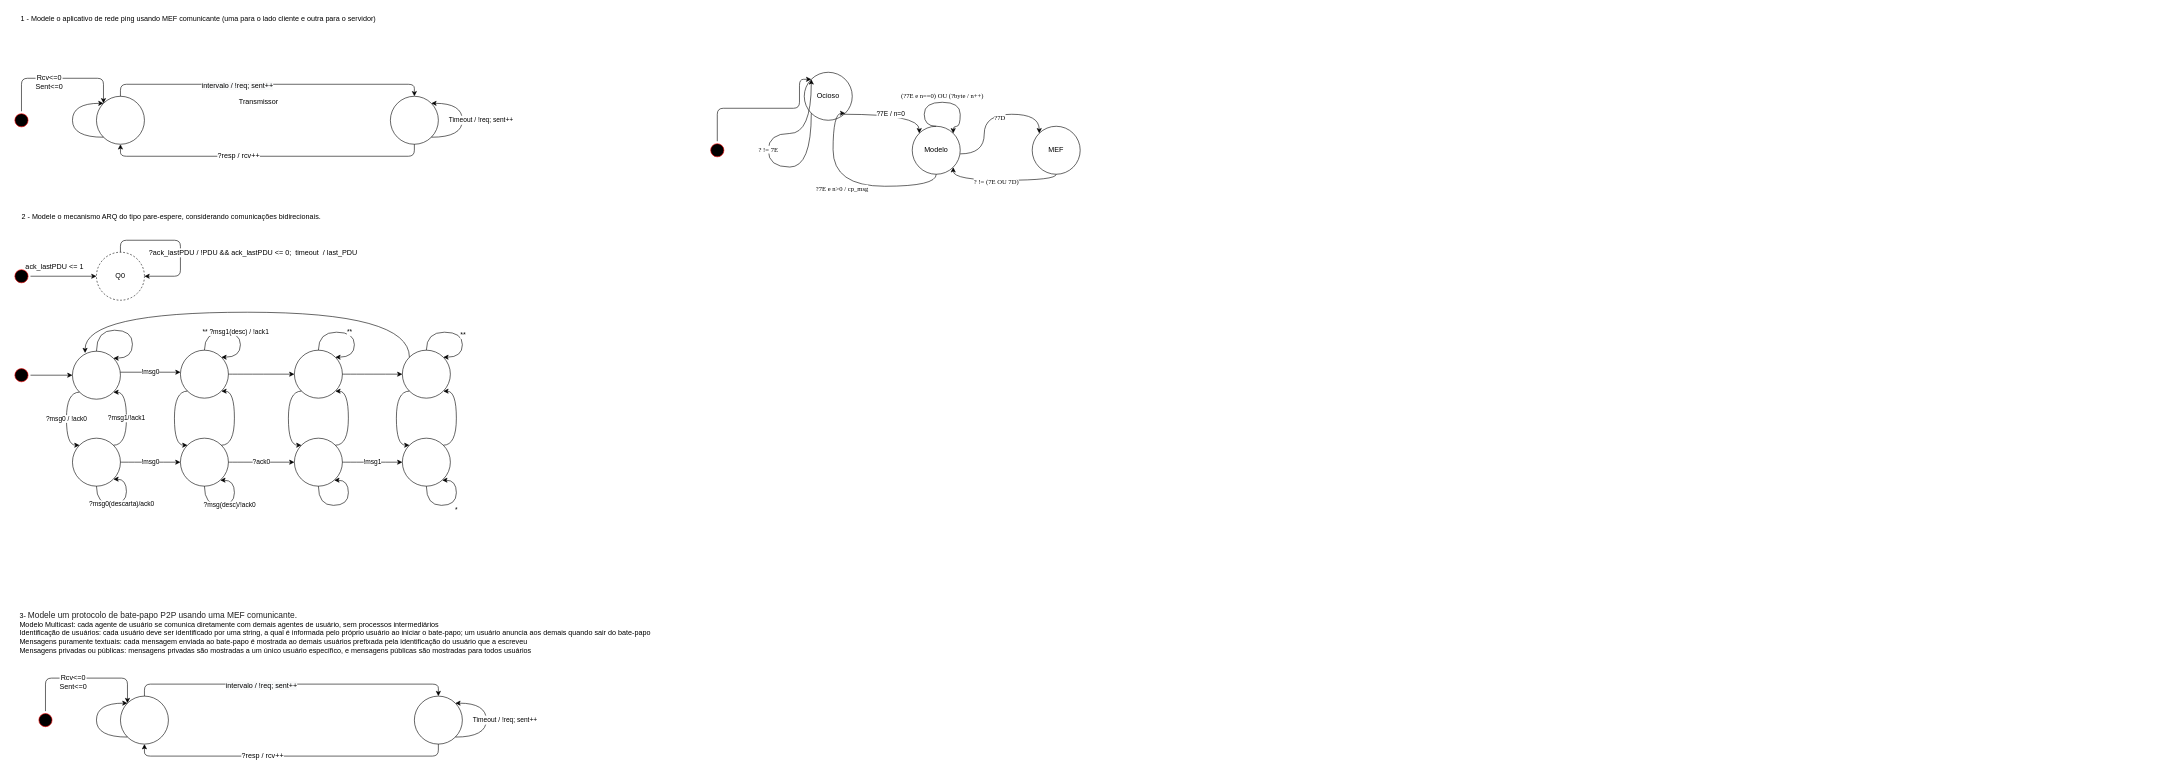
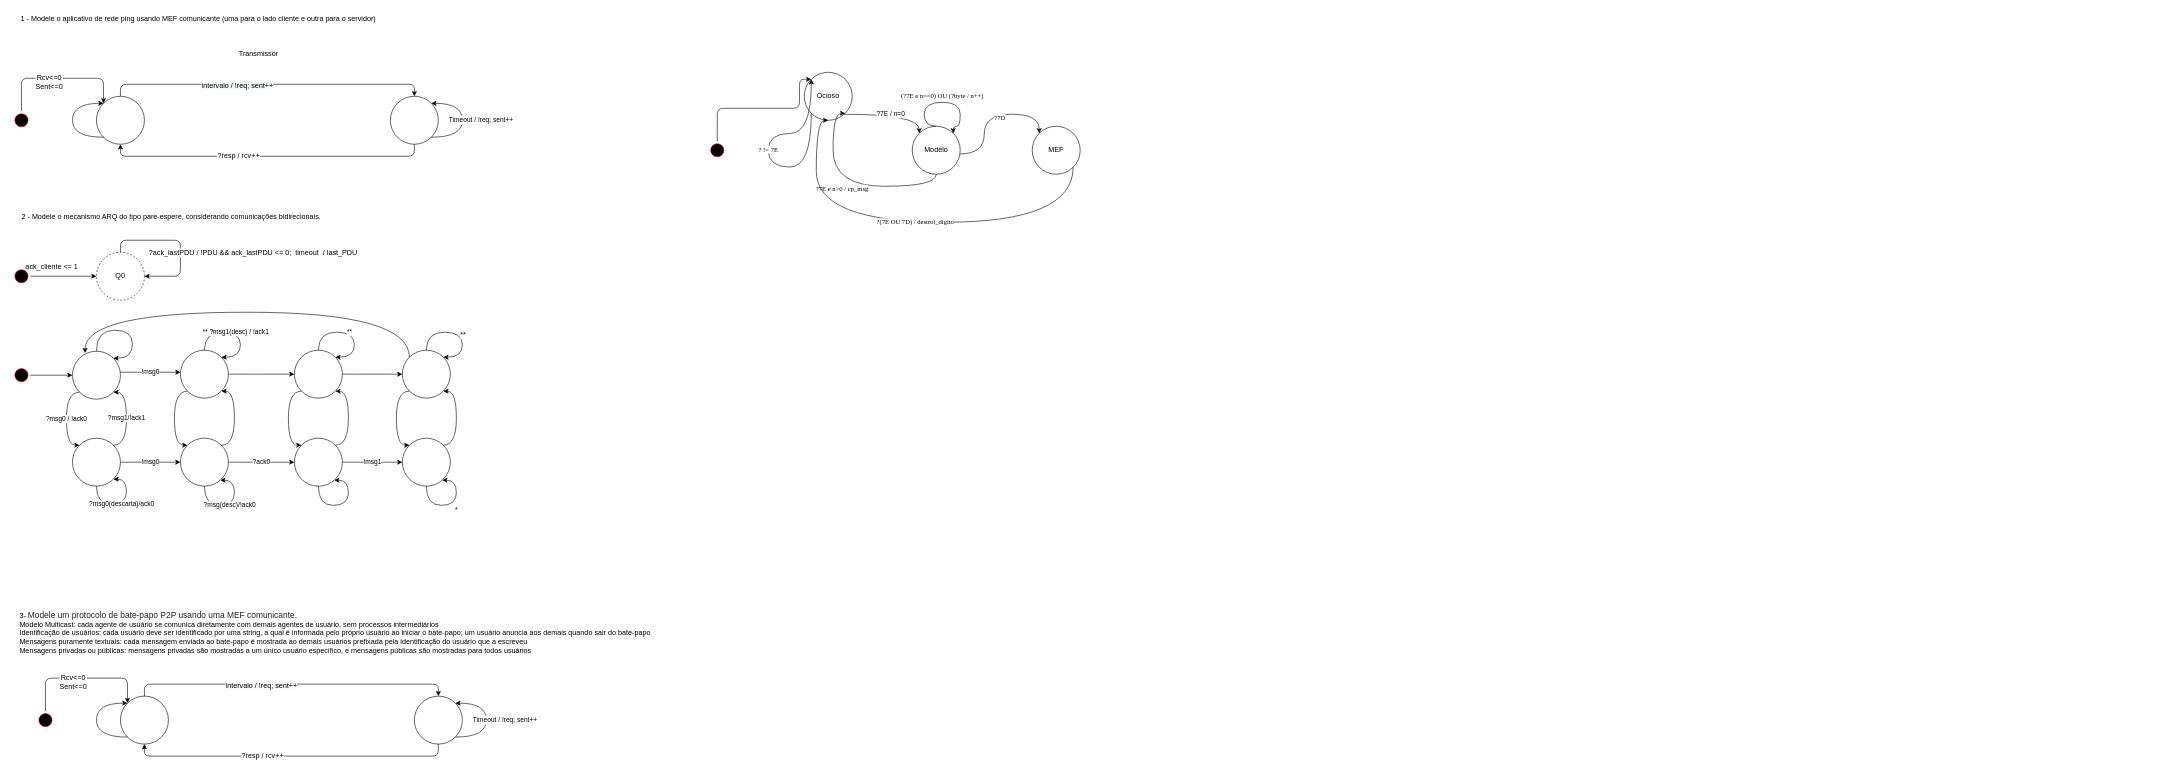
node "Transmissor": moved (258, 102) -> (258, 54)
edge "MEF" -> "Modelo": removed, label "? != (7E OU 7D)"
edge "MEF" -> "Ocioso": added, label "?(7E OU 7D) / destroi_digito"
node "ack_lastPDU <= 1": label "ack_lastPDU <= 1" -> "ack_cliente <= 1"
